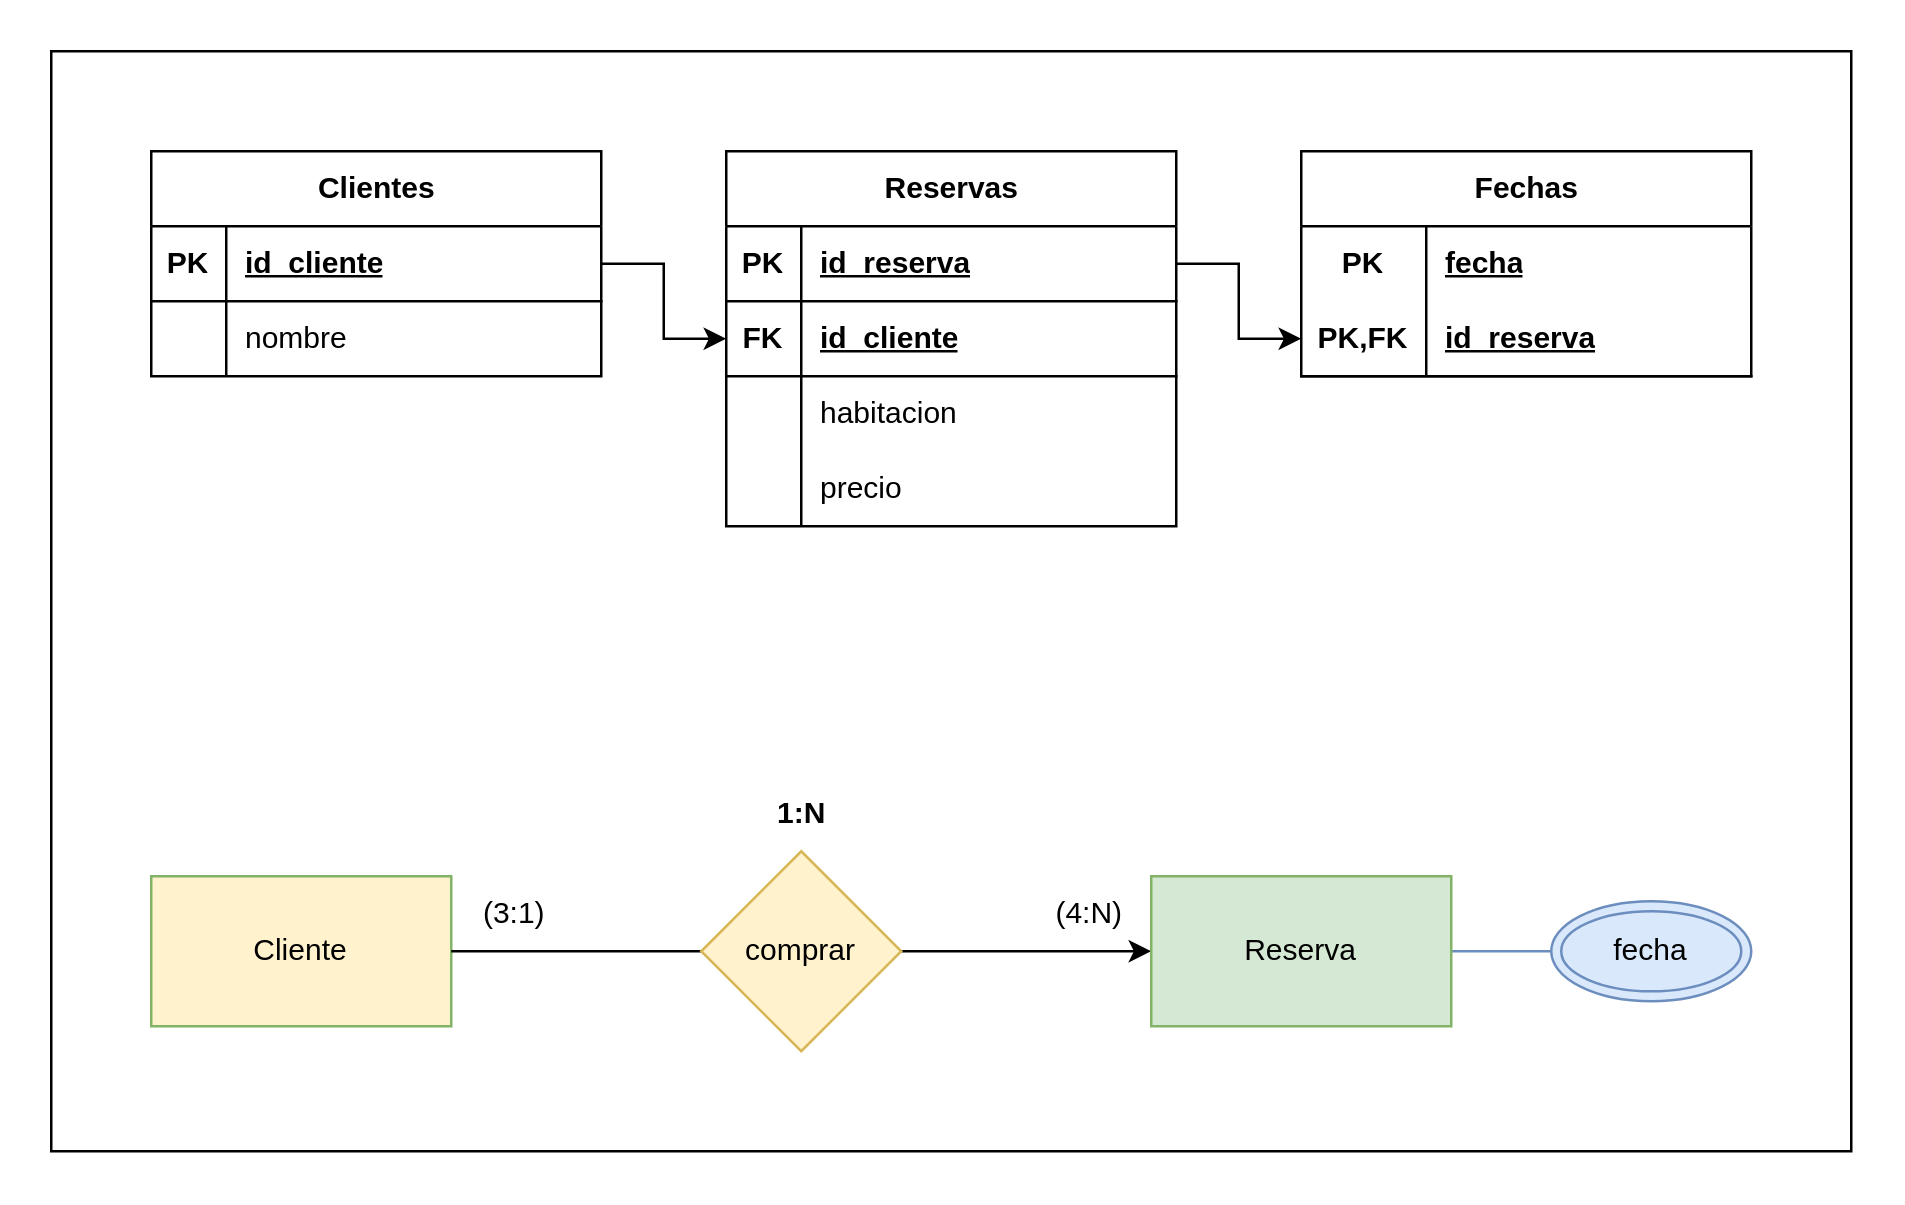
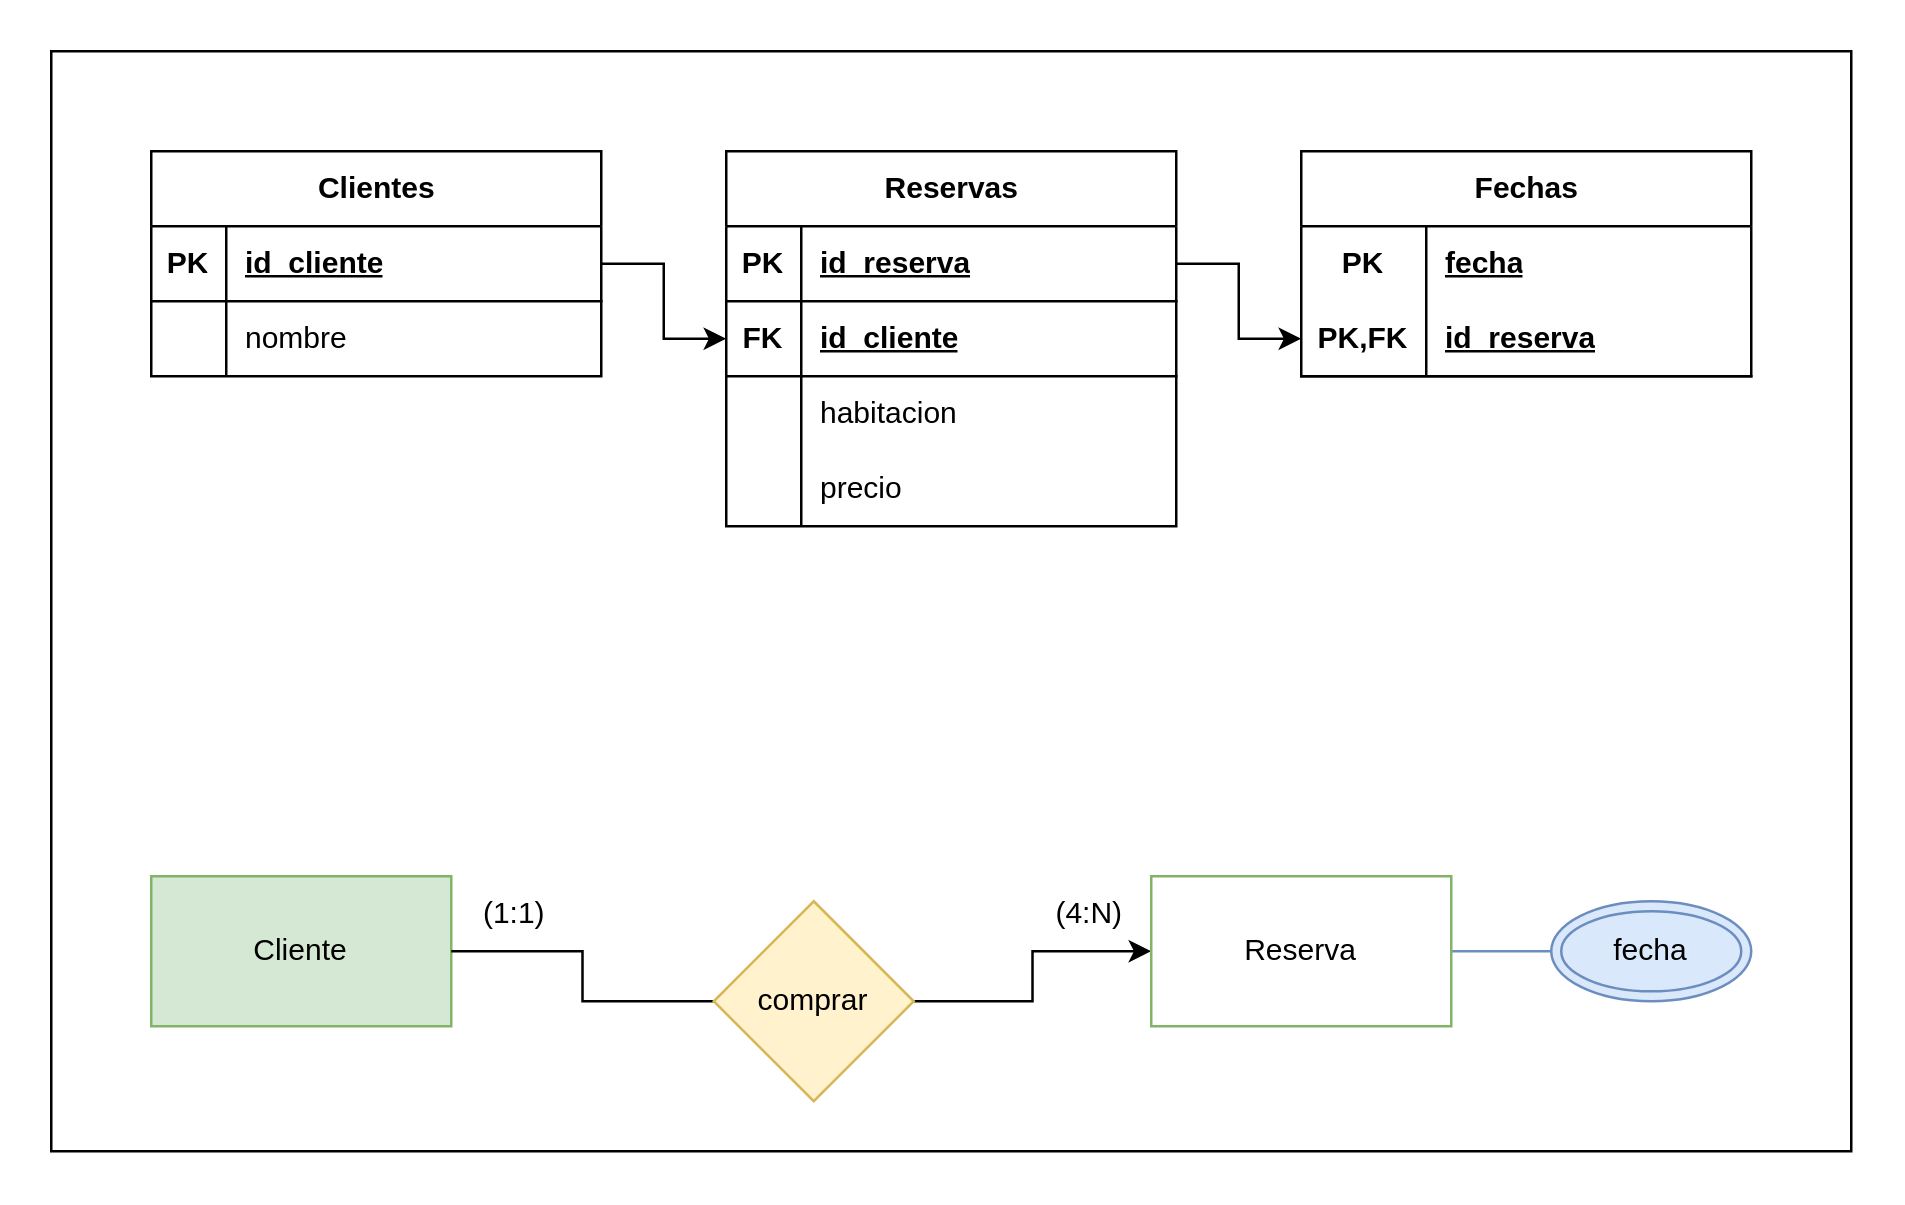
node "1:N": removed
node "(3:1)": label "(3:1)" -> "(1:1)"
node "Cliente": fillcolor #fff2cc -> #d5e8d4
node "comprar": moved (801, 951) -> (814, 1001)
node "Reserva": fillcolor #d5e8d4 -> #ffffff
